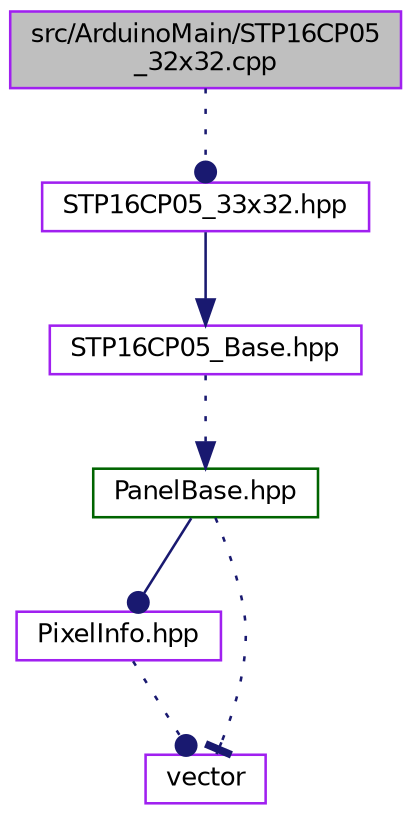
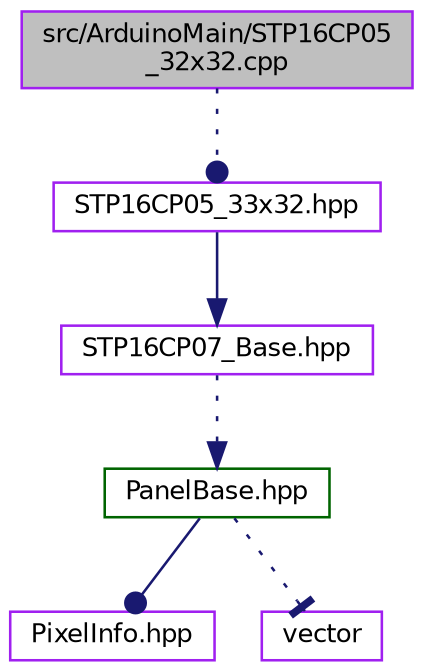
node "STP16CP05_Base.hpp": label "STP16CP05_Base.hpp" -> "STP16CP07_Base.hpp"
edge "PixelInfo.hpp" -> "vector": removed
